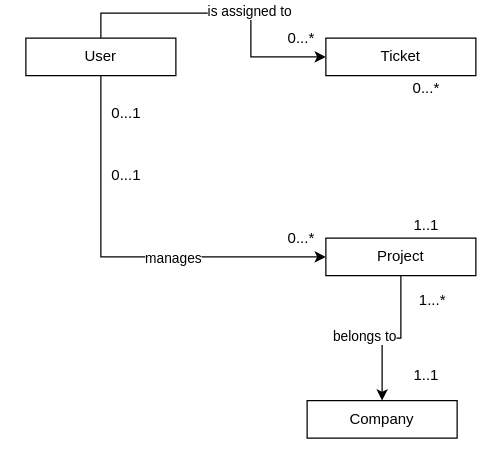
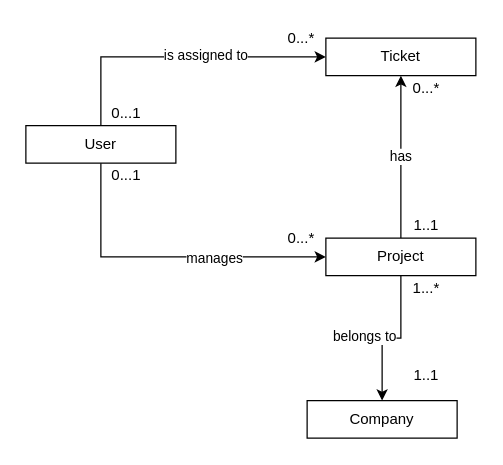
node "User": moved (101, 57) -> (101, 144)
edge "Project" -> "Ticket": added, label "has"
node "1...*": moved (432, 301) -> (426, 288)
